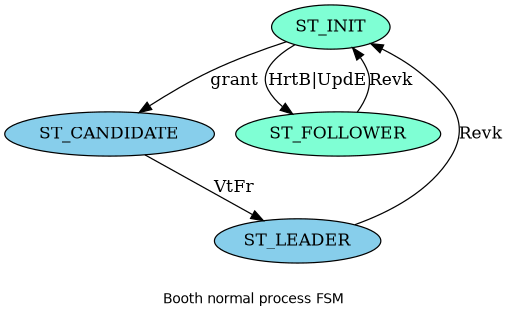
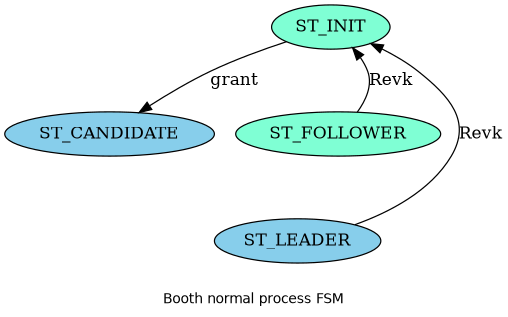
edge "ST_INIT" -> "ST_FOLLOWER": removed, label "HrtB|UpdE"
edge "ST_CANDIDATE" -> "ST_LEADER": removed, label "VtFr"
